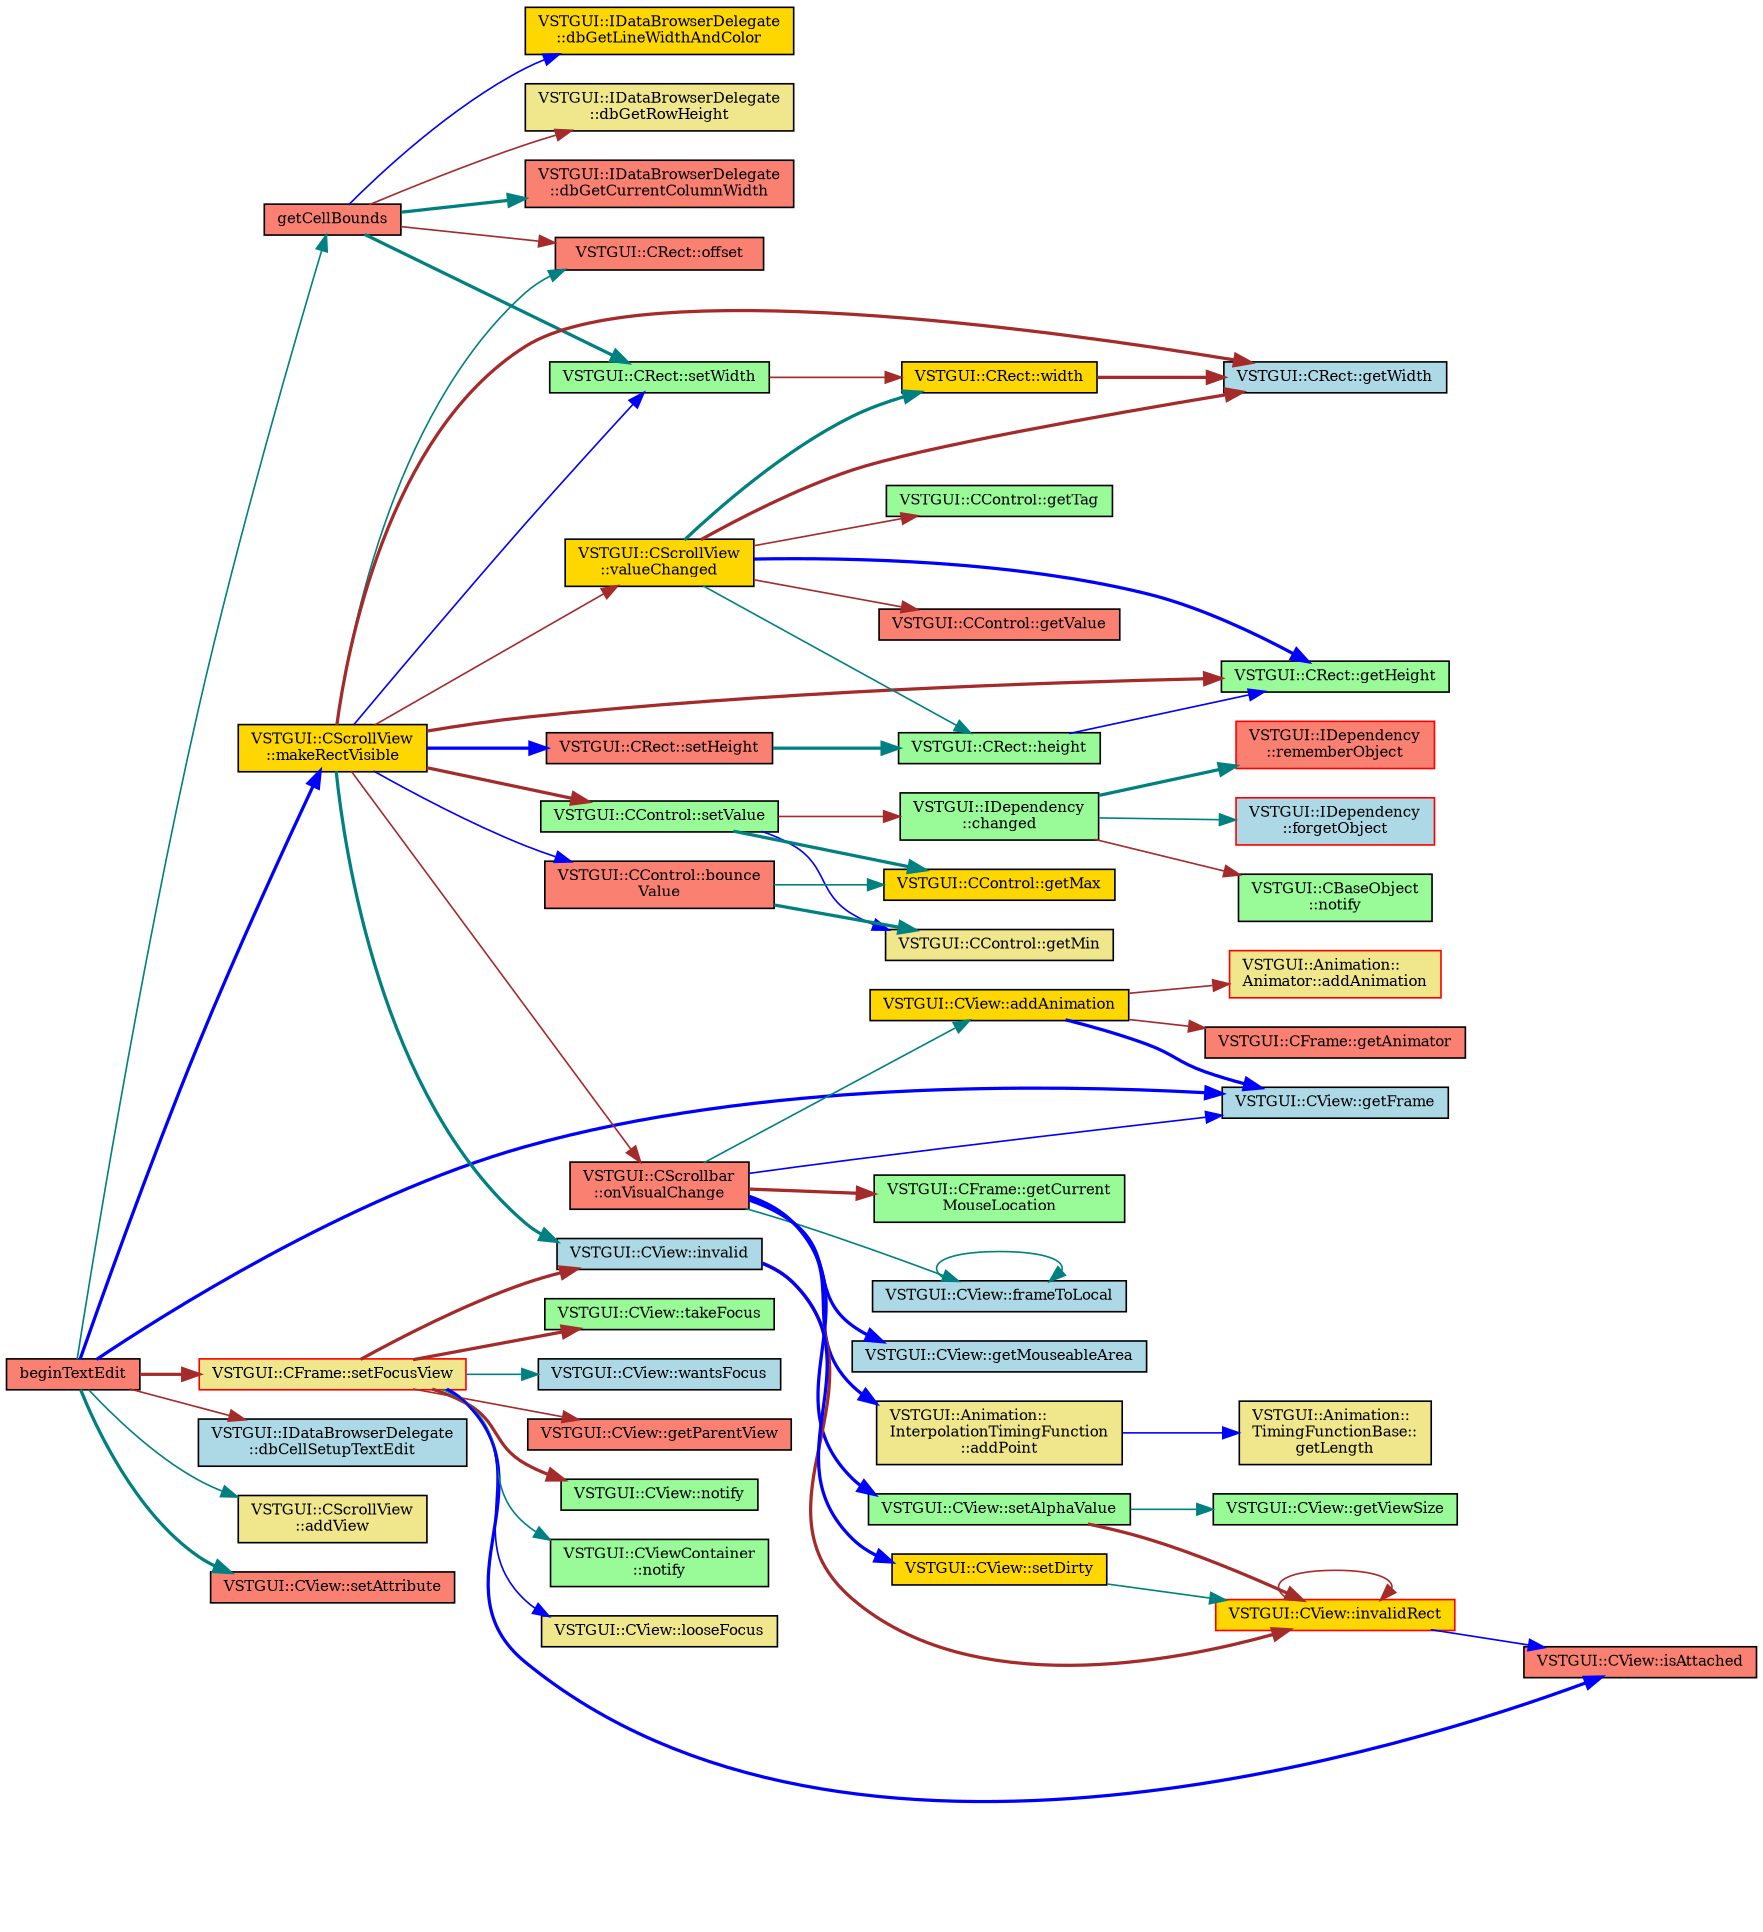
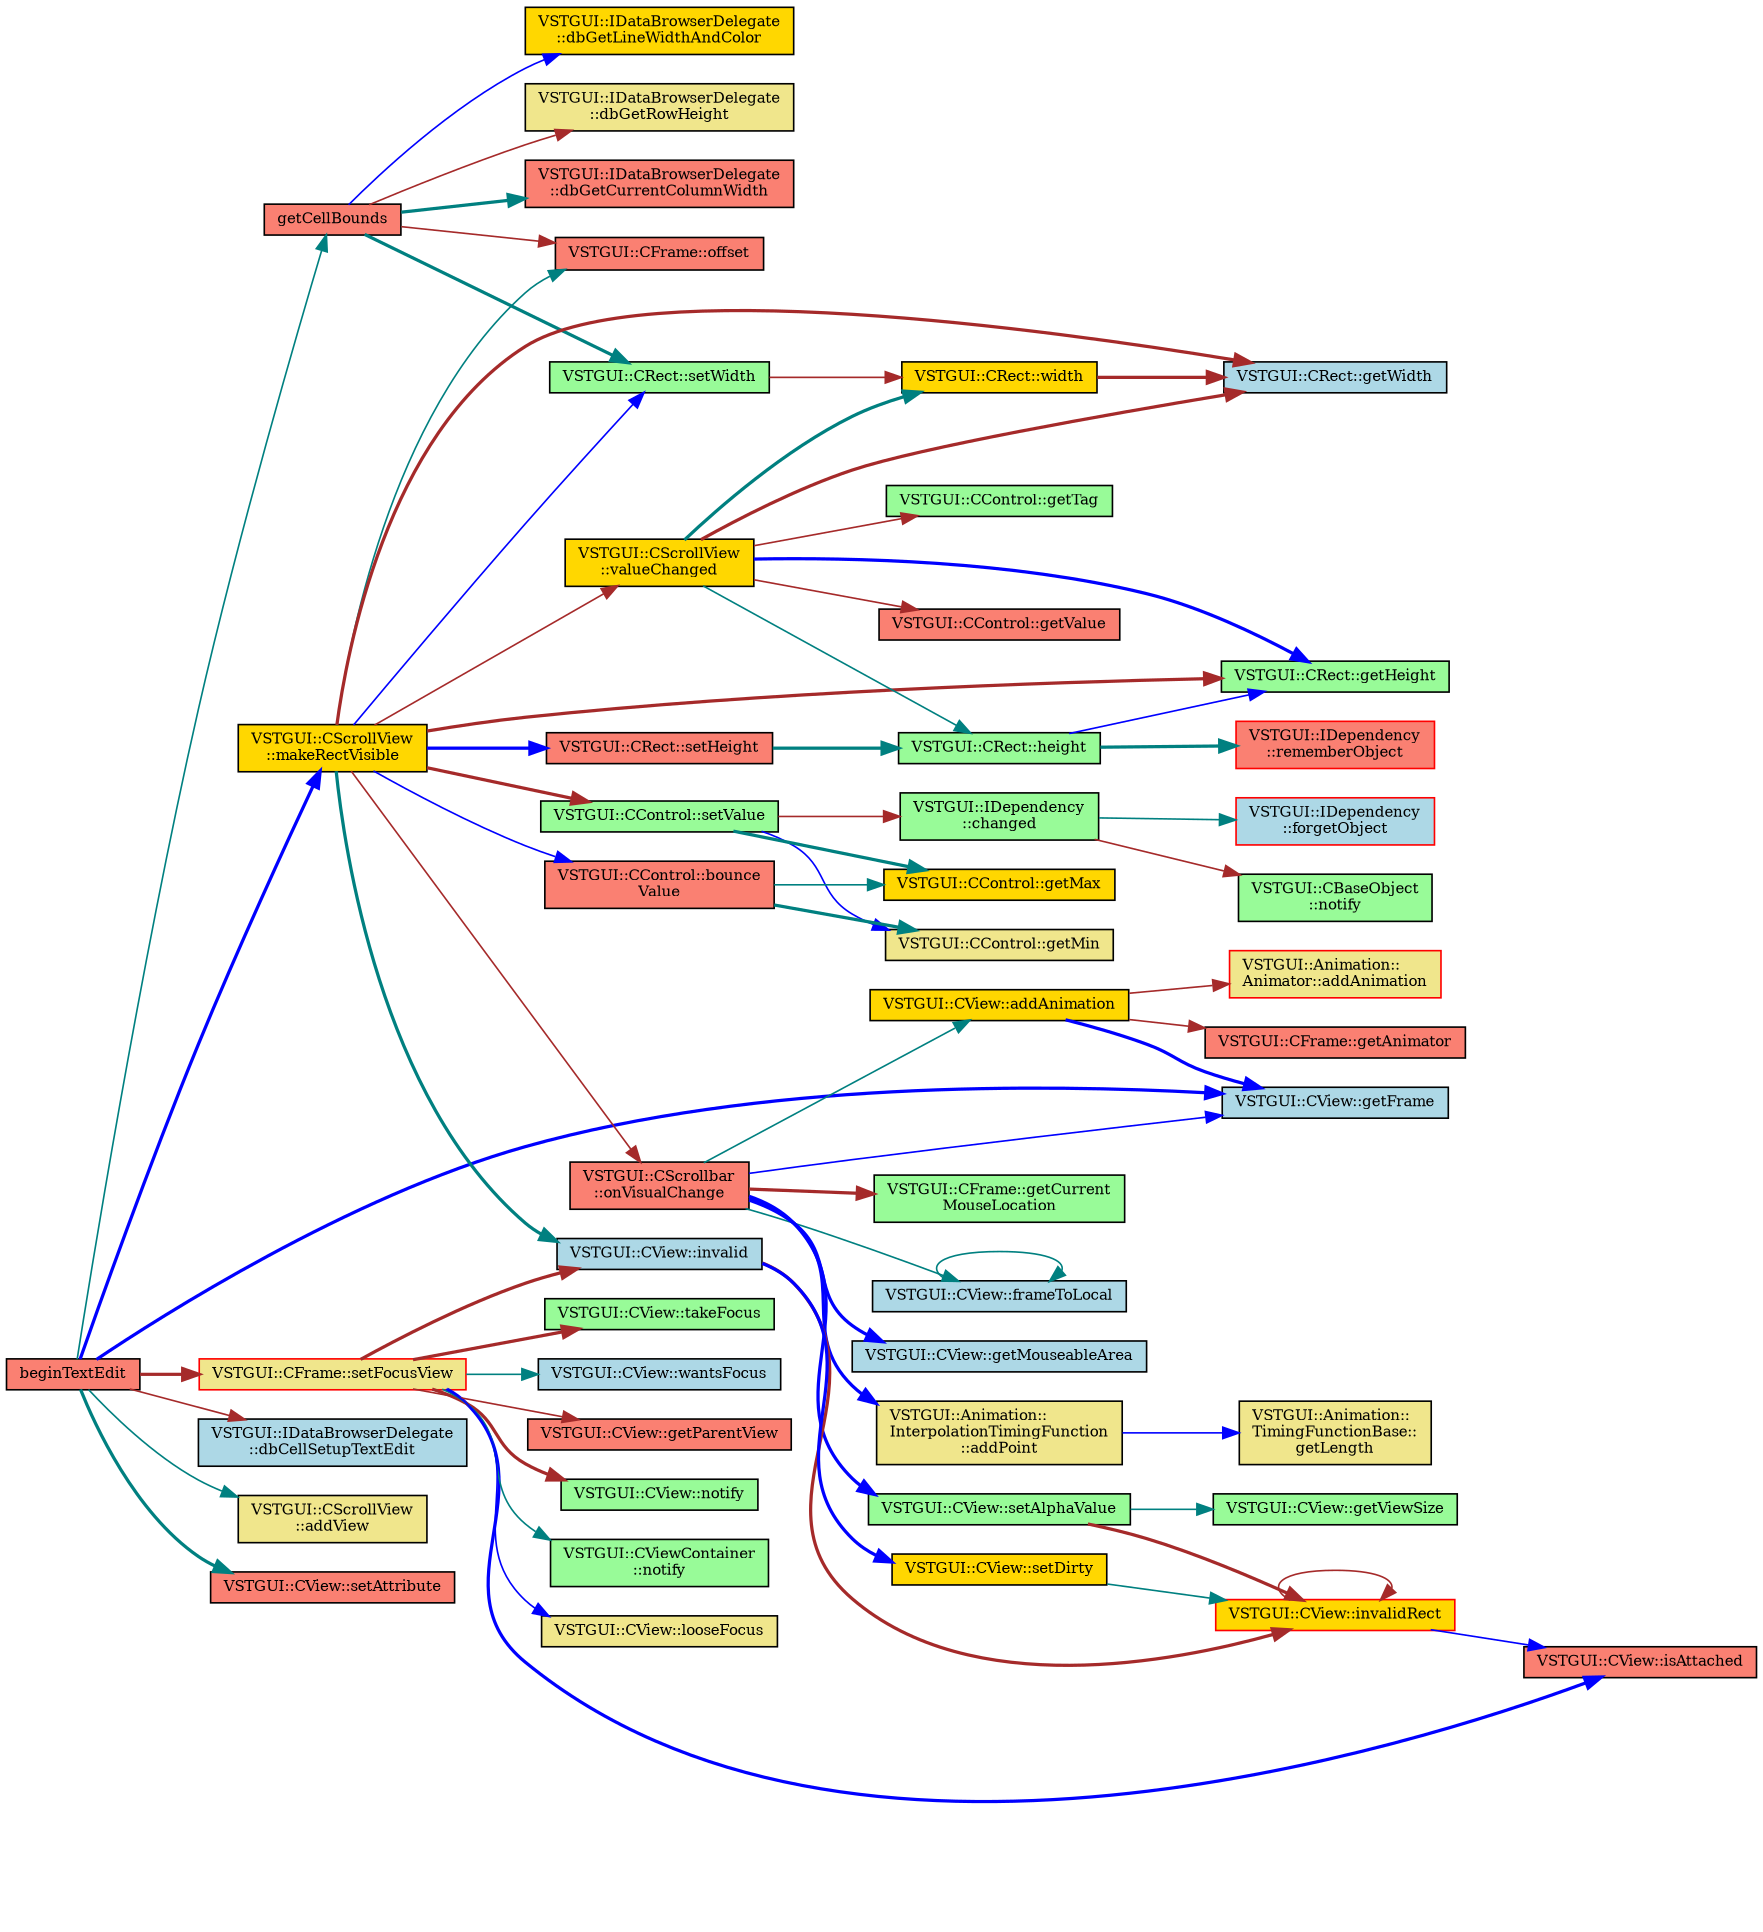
node "VSTGUI::CRect::offset": label "VSTGUI::CRect::offset" -> "VSTGUI::CFrame::offset"
edge "VSTGUI::IDependency ::changed" -> "VSTGUI::IDependency ::rememberObject": now "VSTGUI::CRect::height" -> "VSTGUI::IDependency ::rememberObject"
